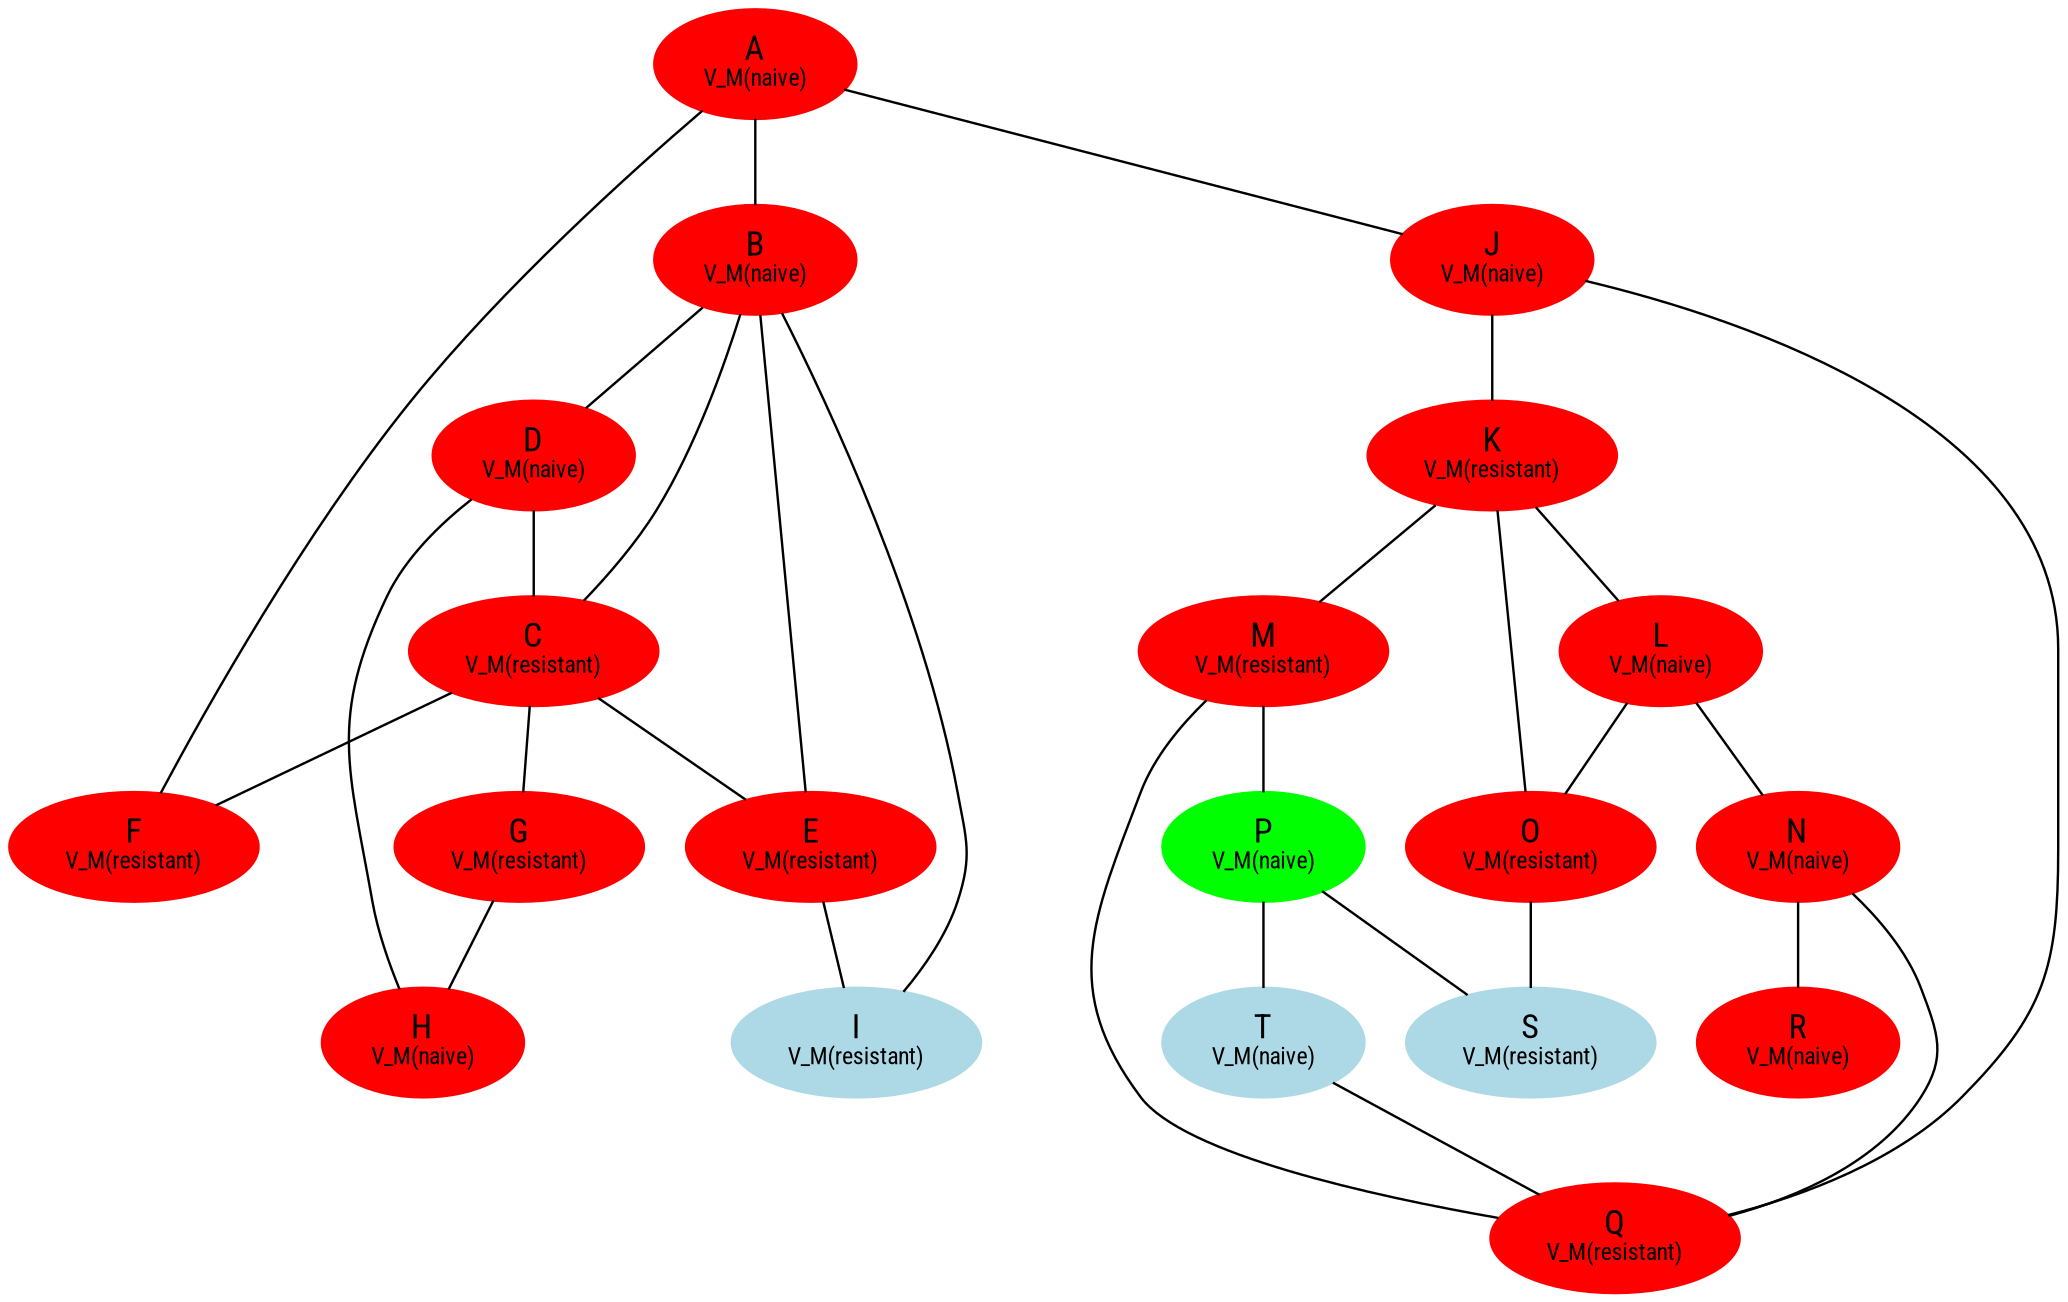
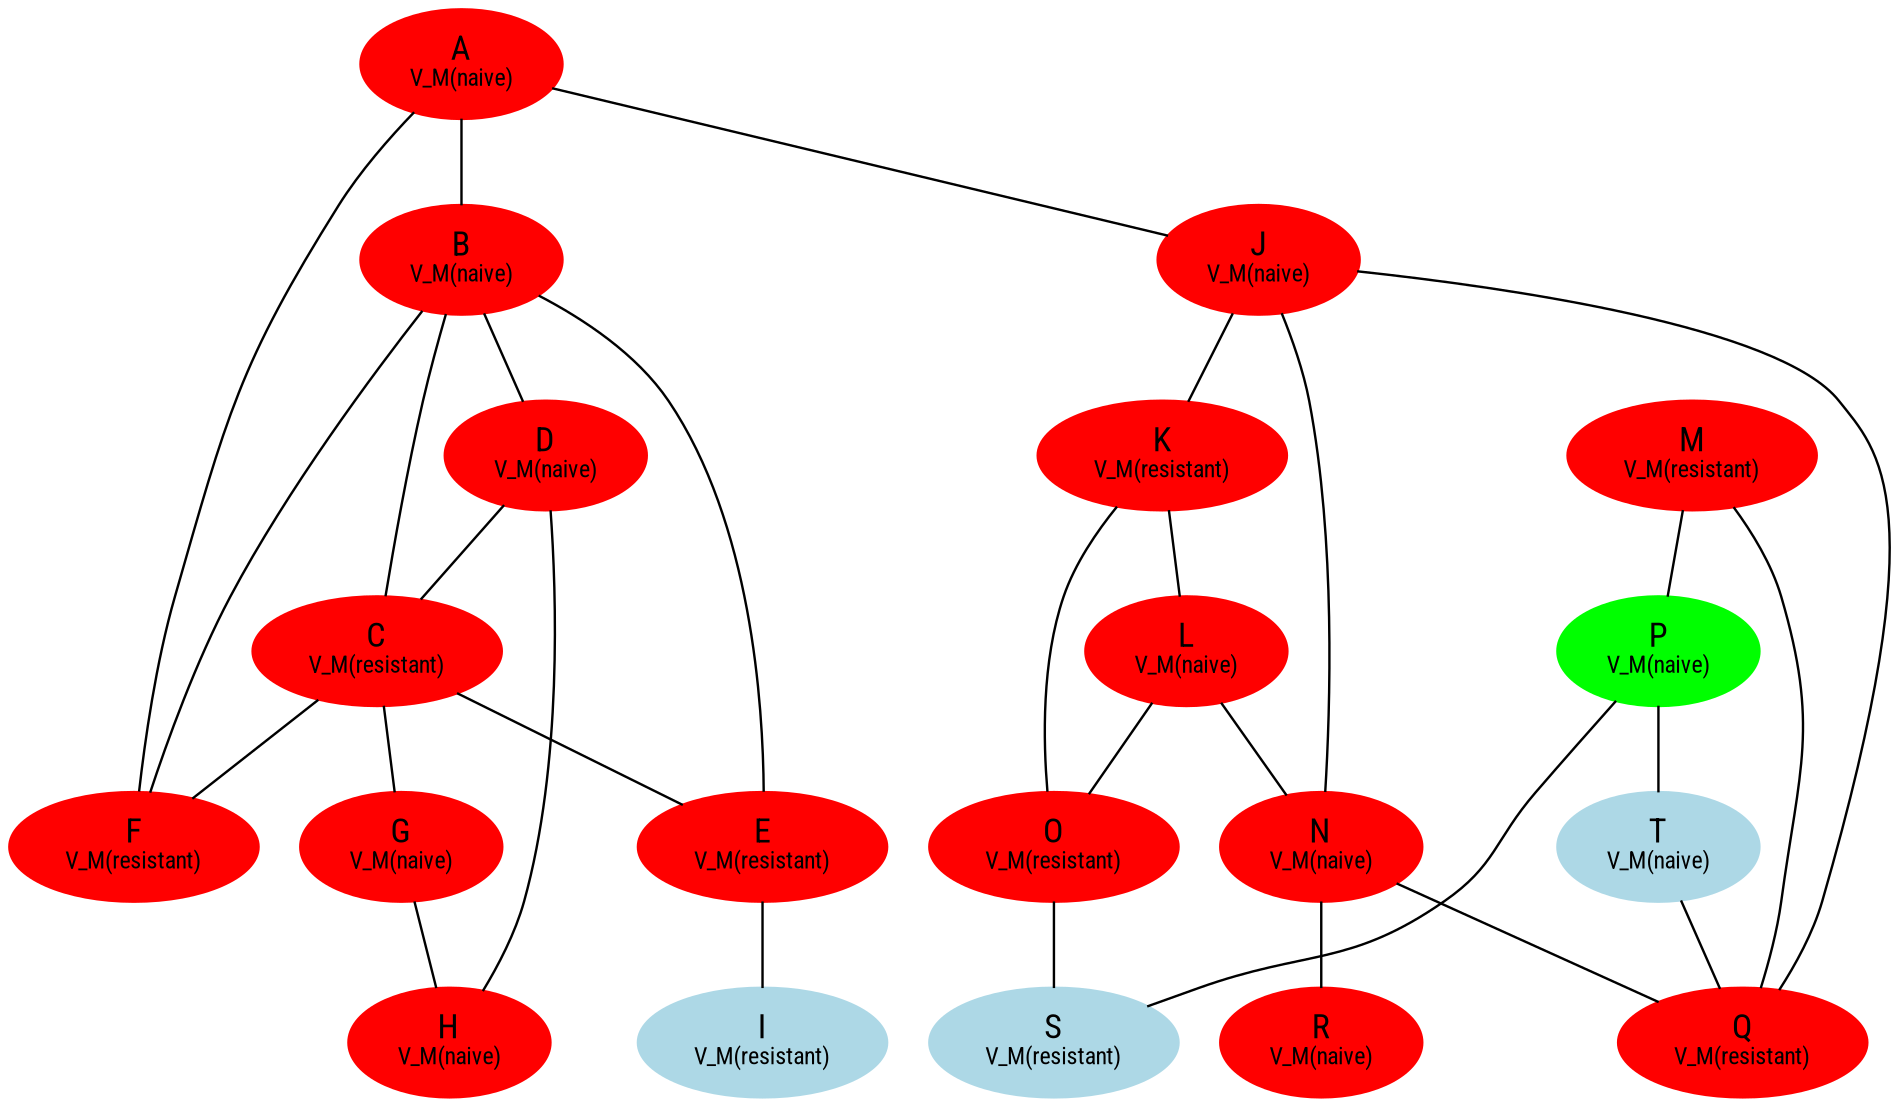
edge "J" -- "N": added
edge "K" -- "M": removed
edge "B" -- "I": now "B" -- "F"
node "G": text "V_M(resistant)" -> "V_M(naive)"
